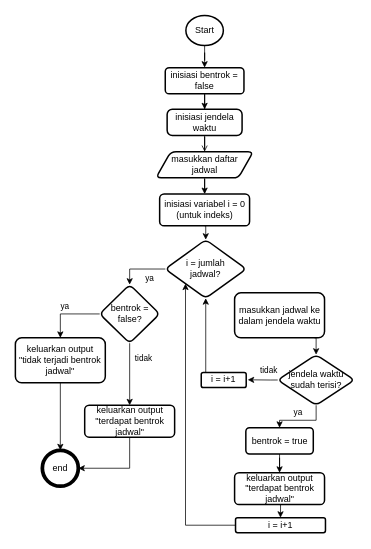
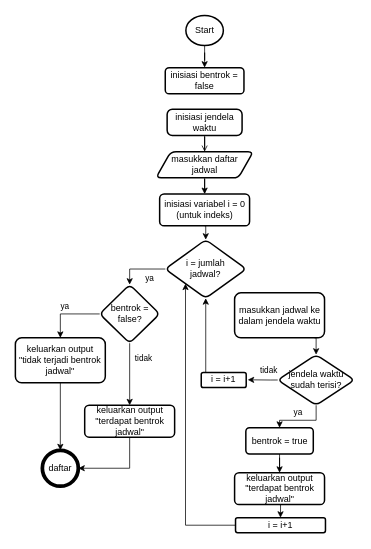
edge "inisiasi bentrok = false" -> "inisiasi jendela waktu": removed
node "end": label "end" -> "daftar"
